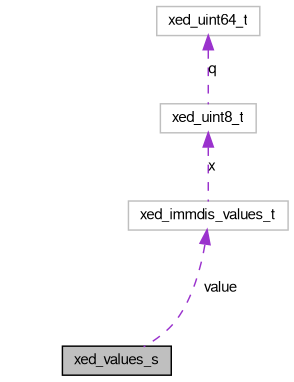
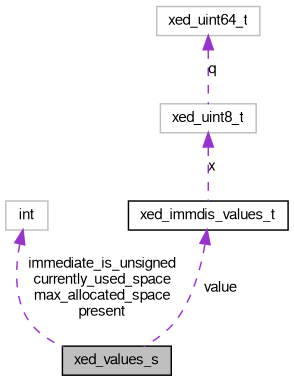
node "int": added
node "xed_immdis_values_t": color grey75 -> black
